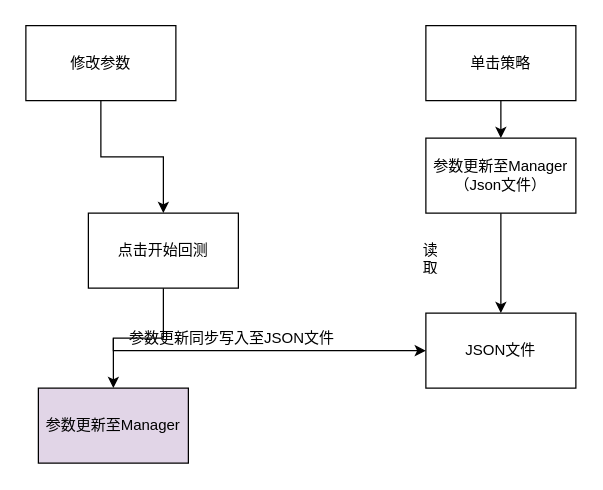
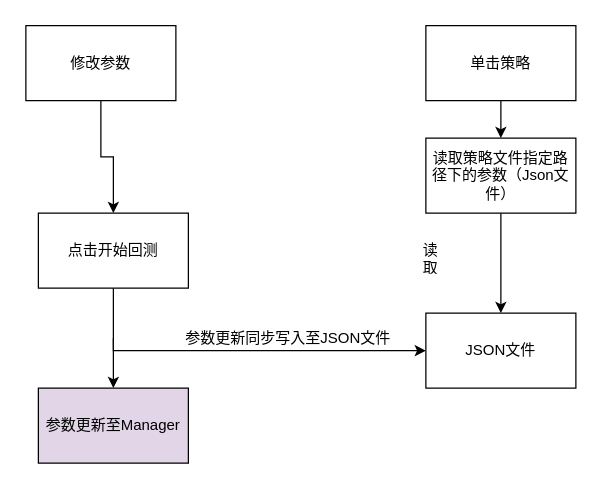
node "参数更新至Manager（Json文件）": label "参数更新至Manager（Json文件）" -> "读取策略文件指定路径下的参数（Json文件）"
node "点击开始回测": moved (163, 251) -> (113, 251)
node "参数更新同步写入至JSON文件": moved (232, 338) -> (288, 338)
